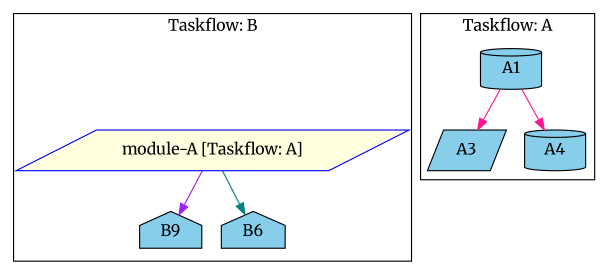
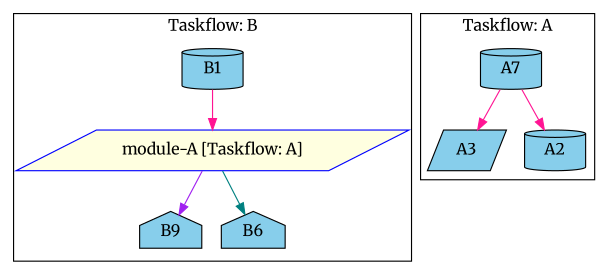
node "B1": added
node "A1": label "A1" -> "A7"
node "A4": label "A4" -> "A2"
